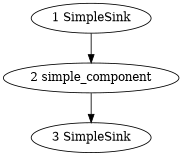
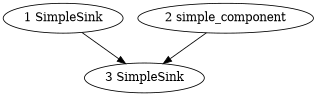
edge "1 SimpleSink" -> "2 simple_component": now "1 SimpleSink" -> "3 SimpleSink"
